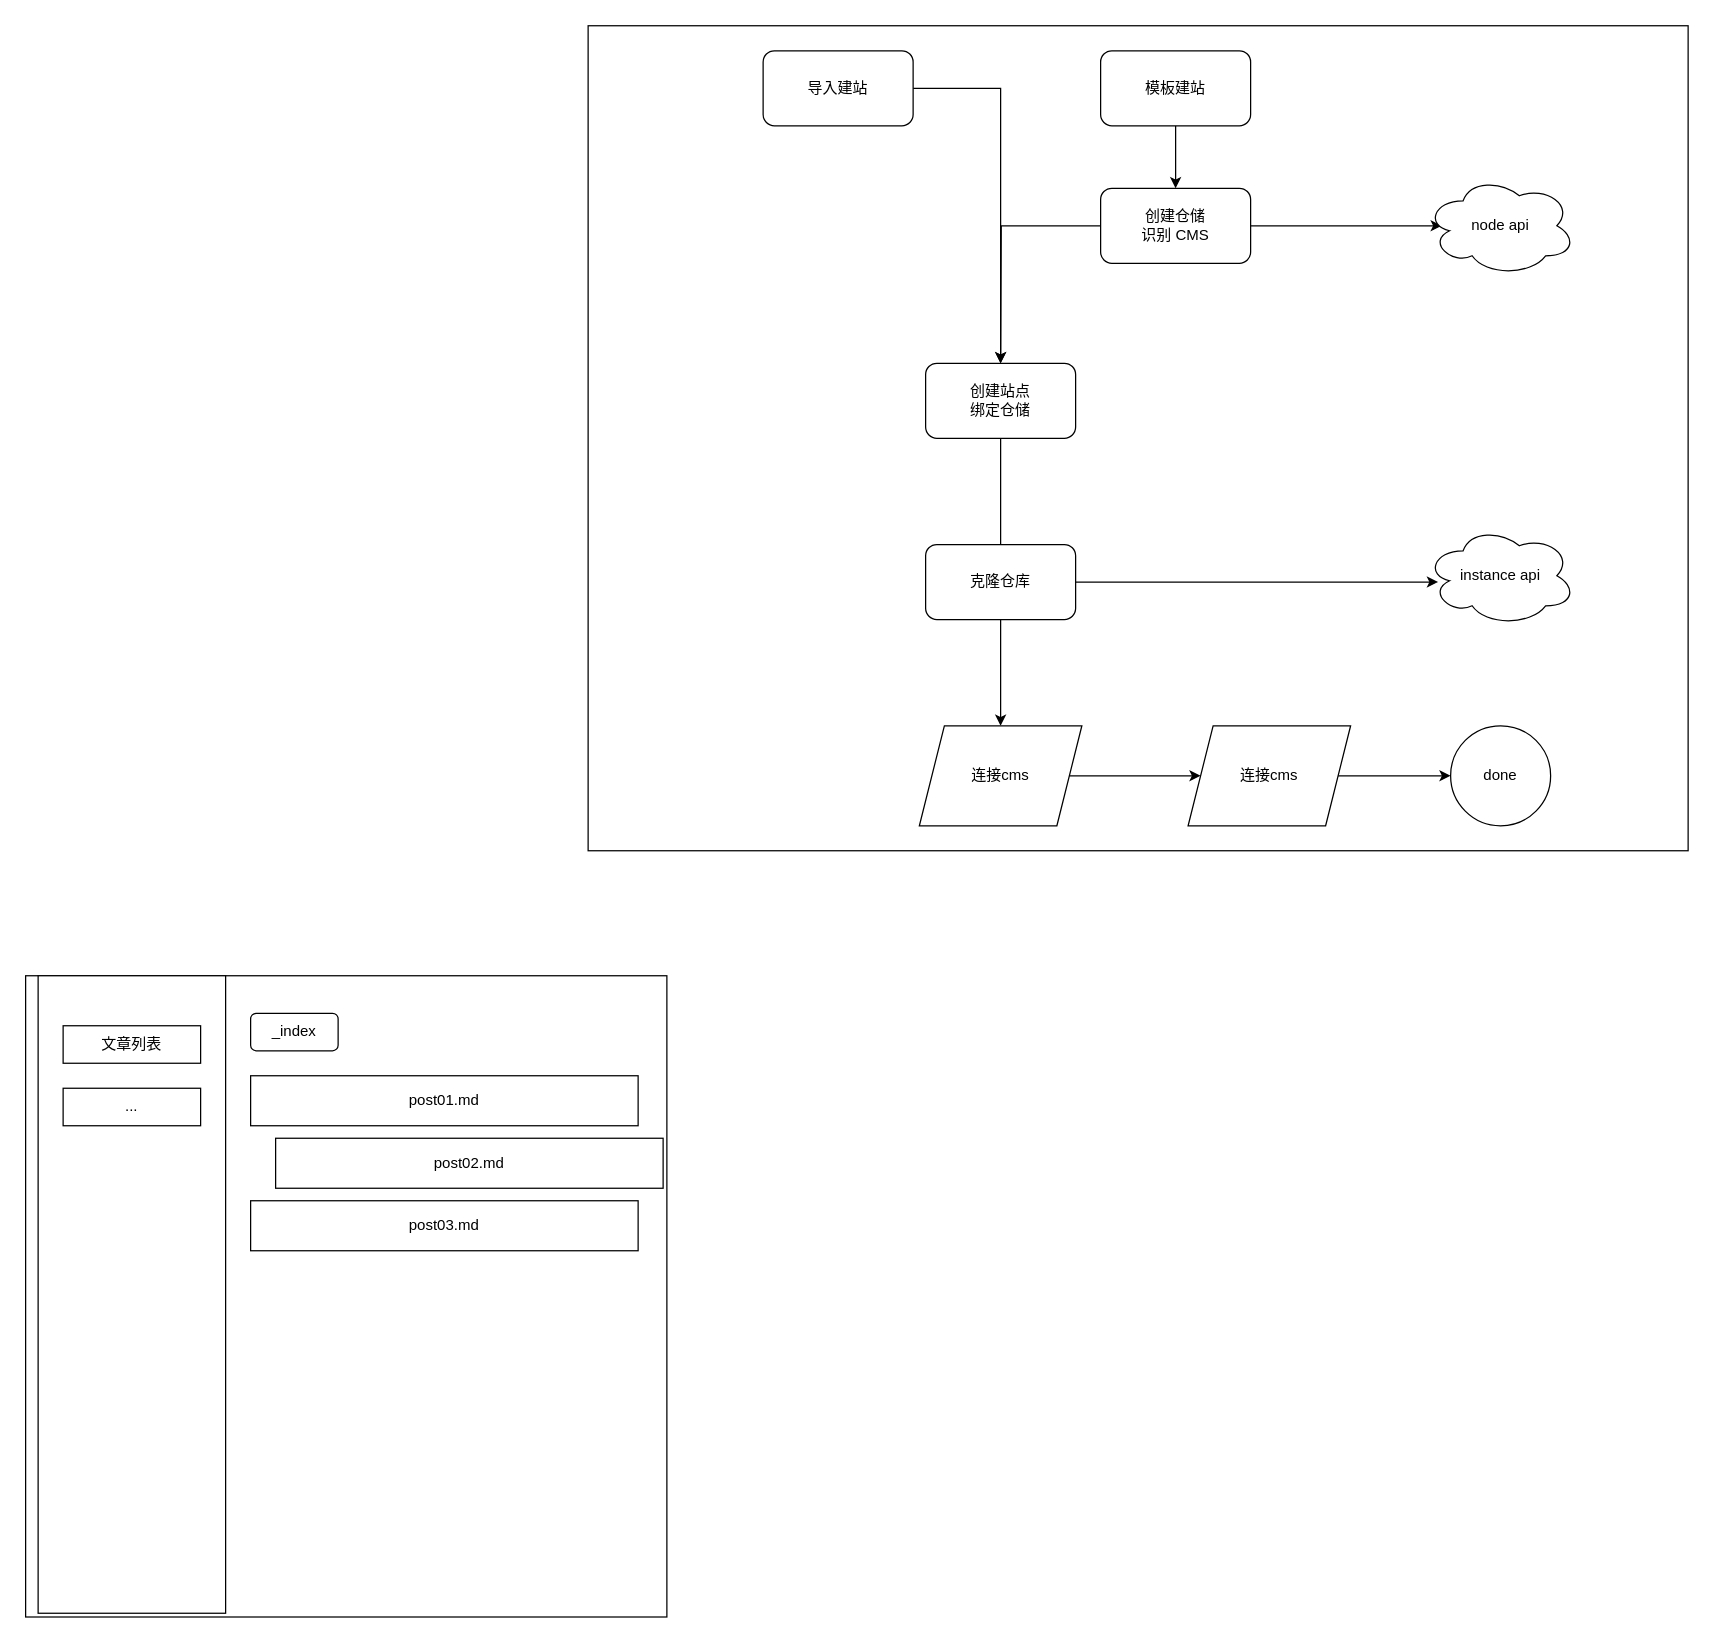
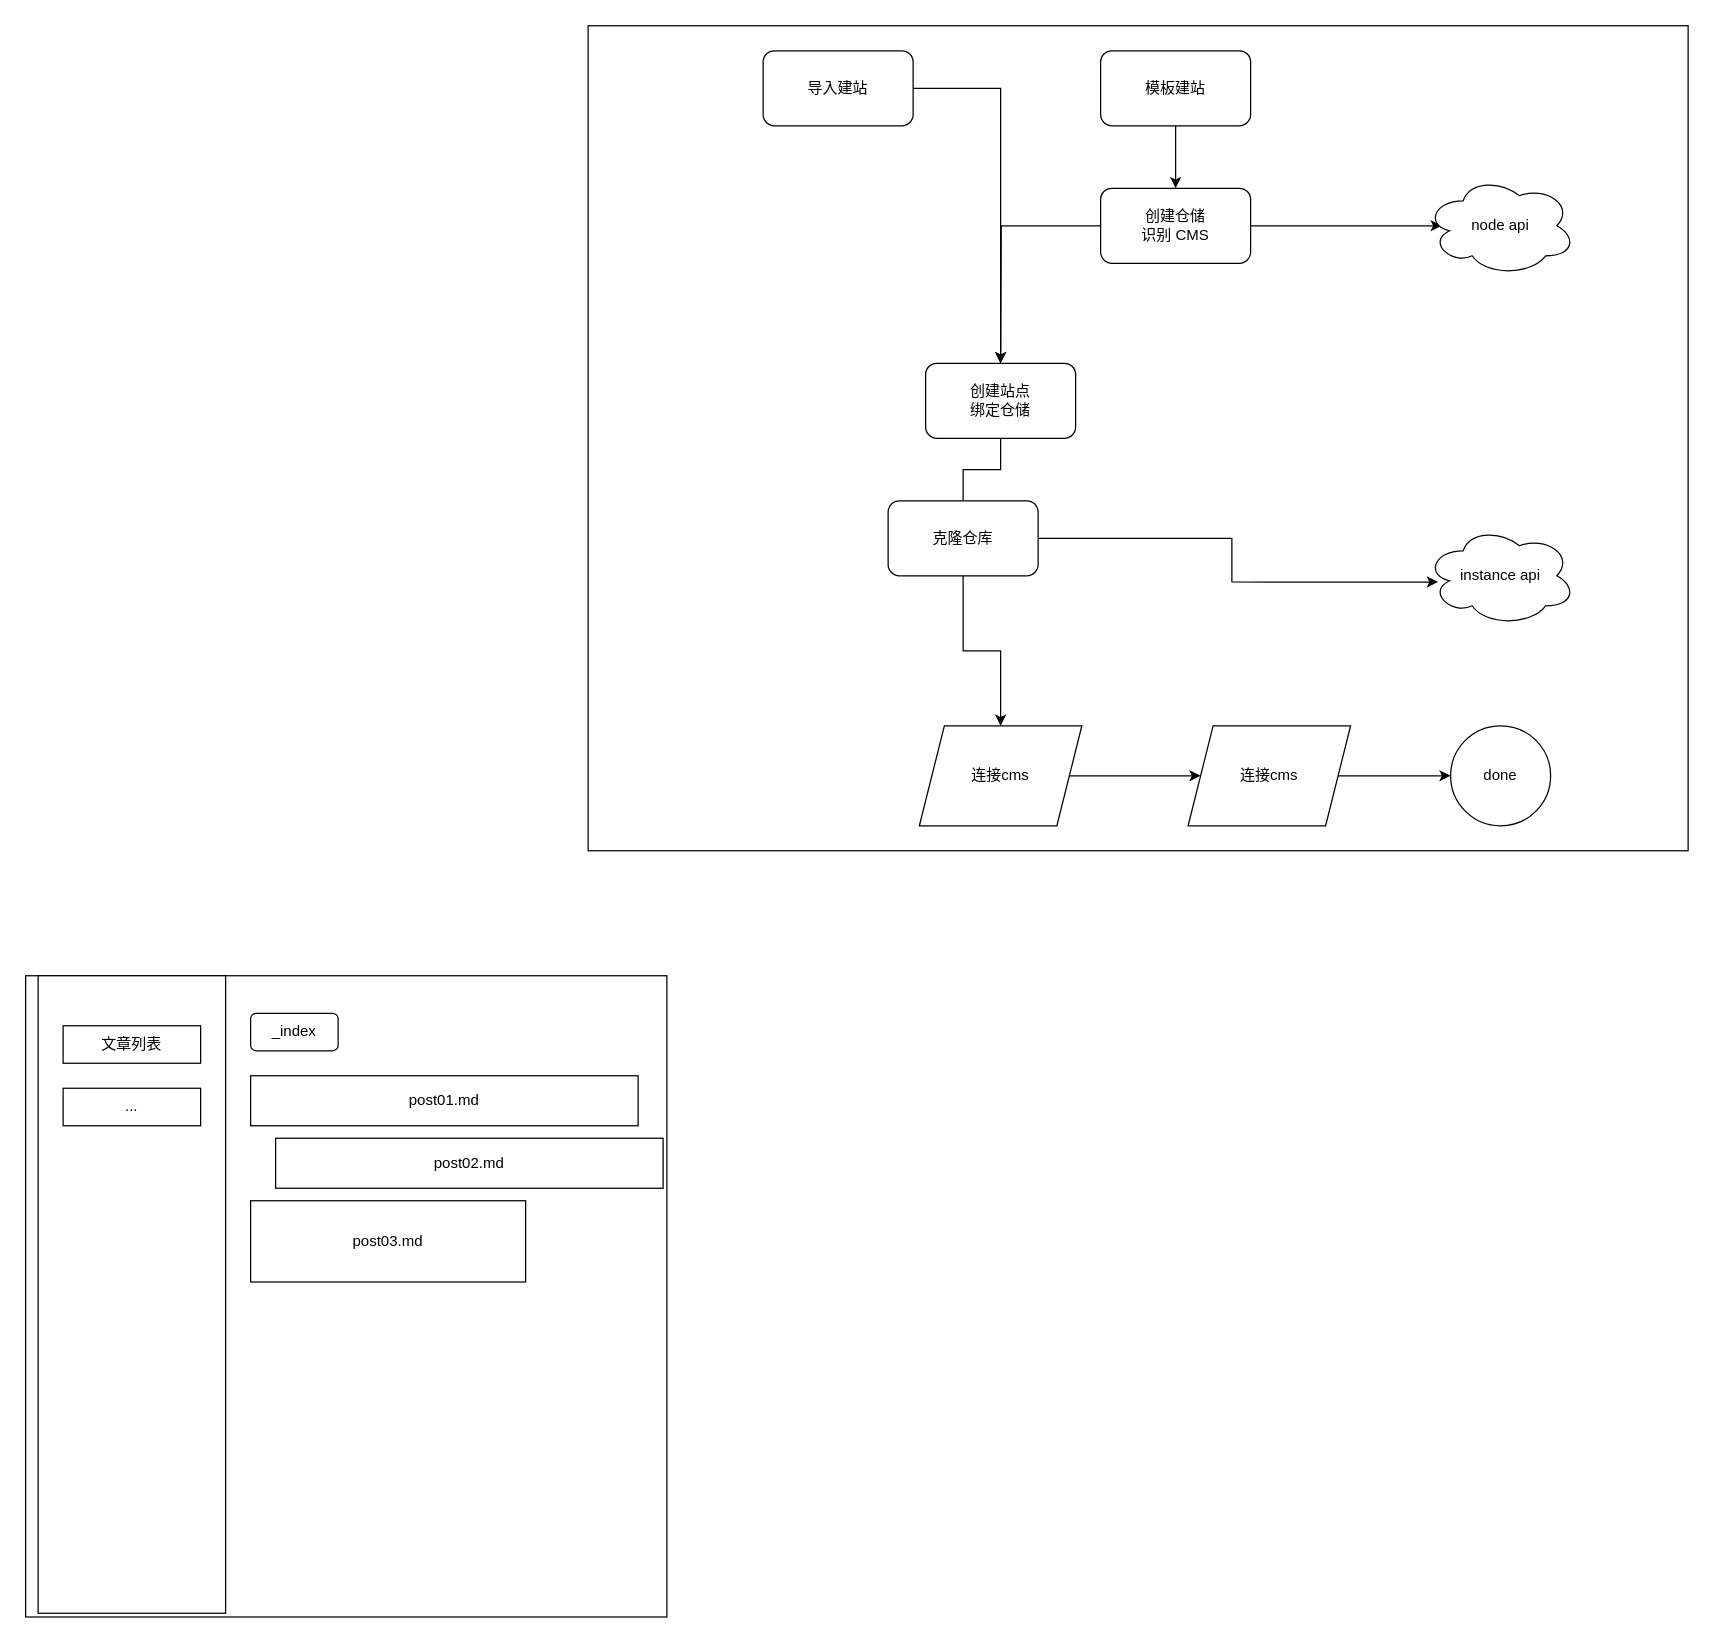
node "克隆仓库": moved (1001, 582) -> (963, 538)
node "post03.md": size 388x50 -> 275x81
